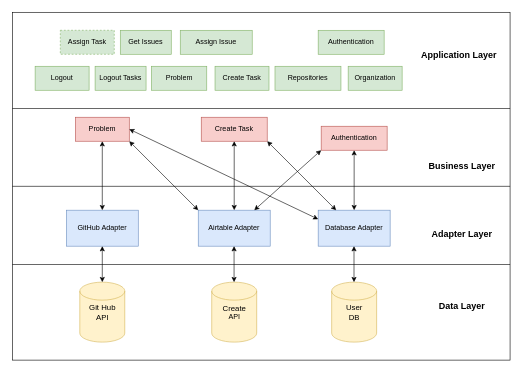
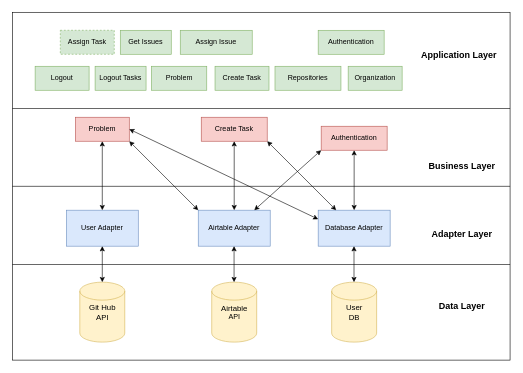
node "GitHub Adapter": label "GitHub Adapter" -> "User Adapter"
node "Create API": label "Create API" -> "Airtable API"
